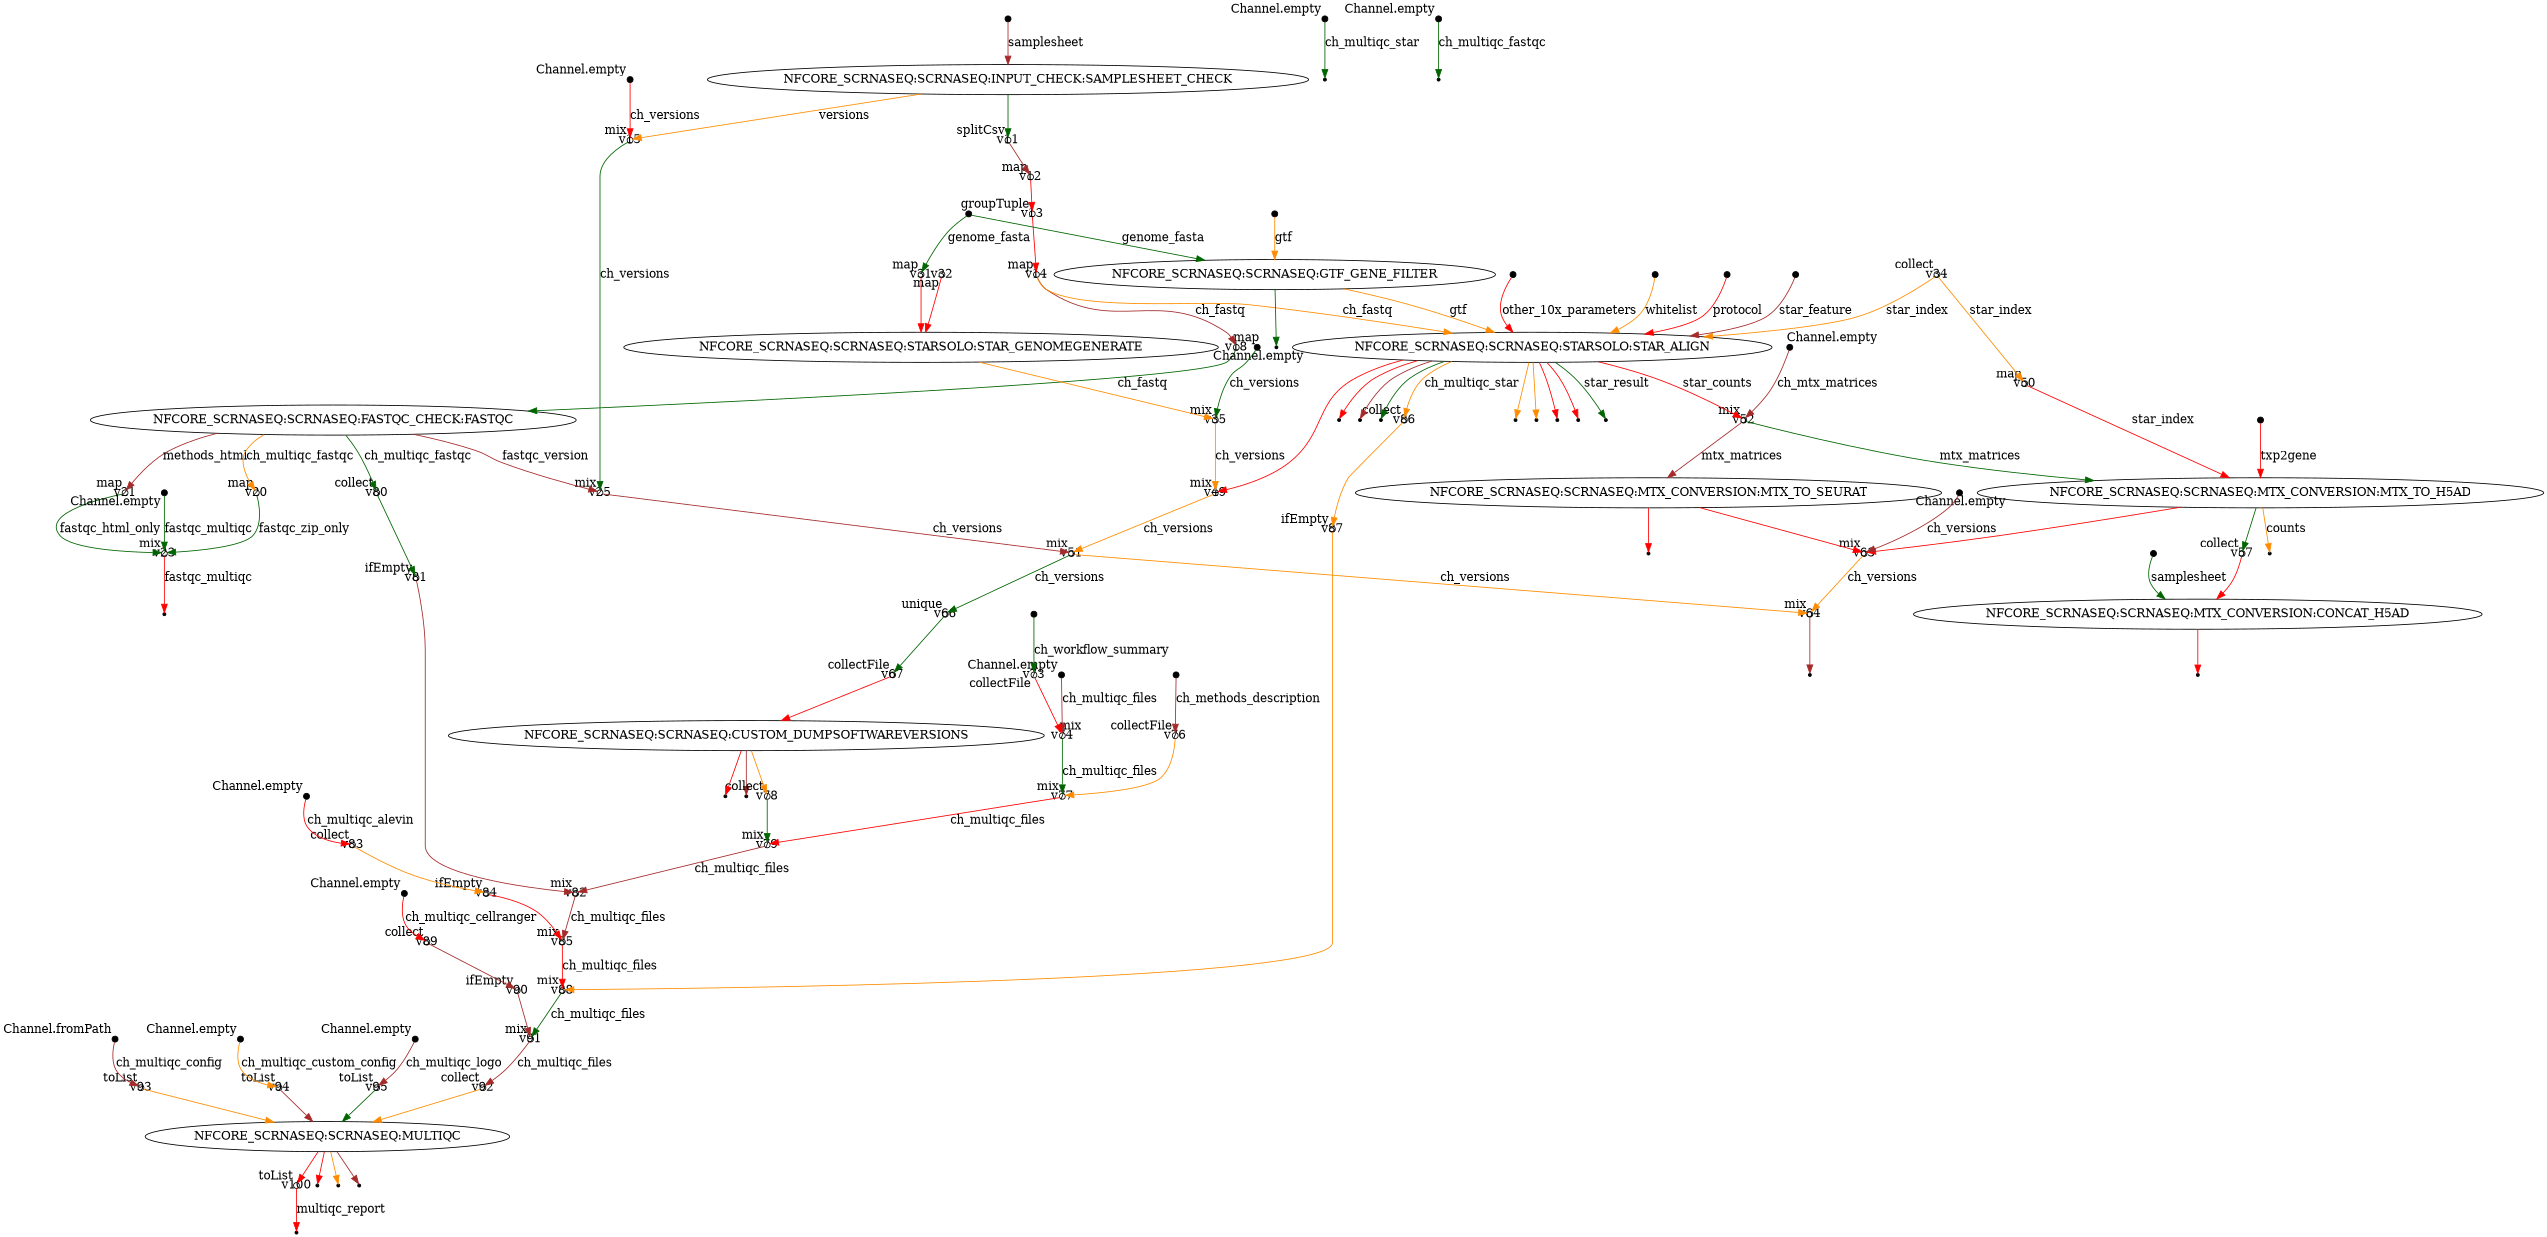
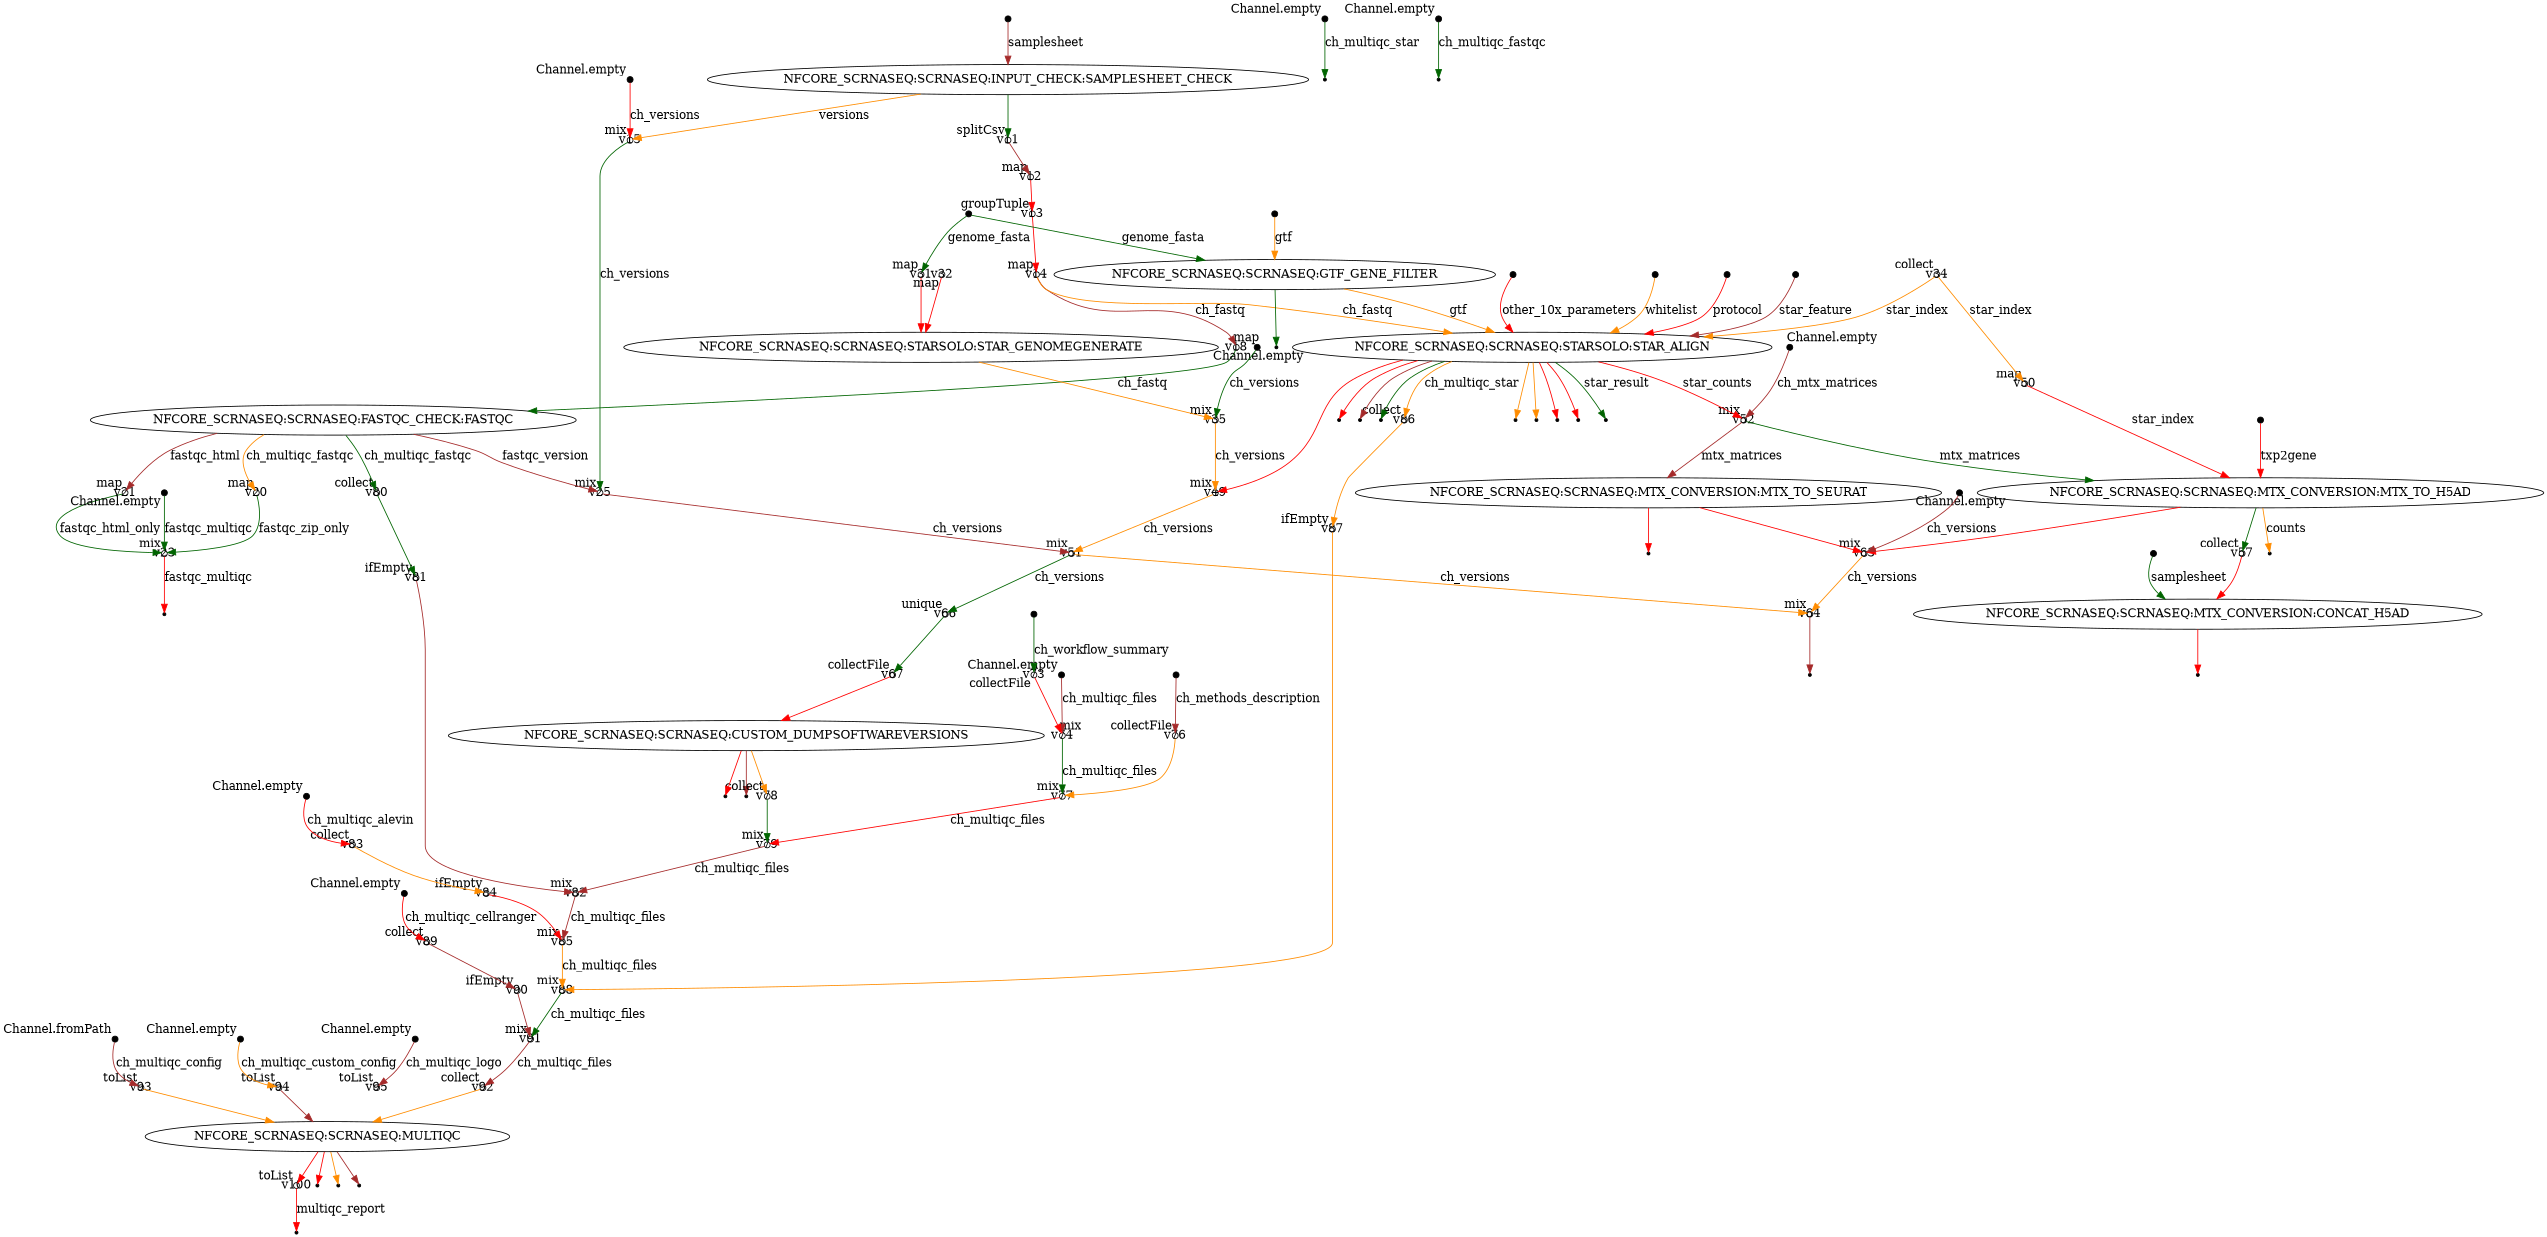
edge "NFCORE_SCRNASEQ:SCRNASEQ:FASTQC_CHECK:FASTQC" -> "v21 map": label "methods_html" -> "fastqc_html"
edge "v85 mix" -> "v88 mix": color red -> darkorange
edge "v95 toList" -> "NFCORE_SCRNASEQ:SCRNASEQ:MULTIQC": removed
